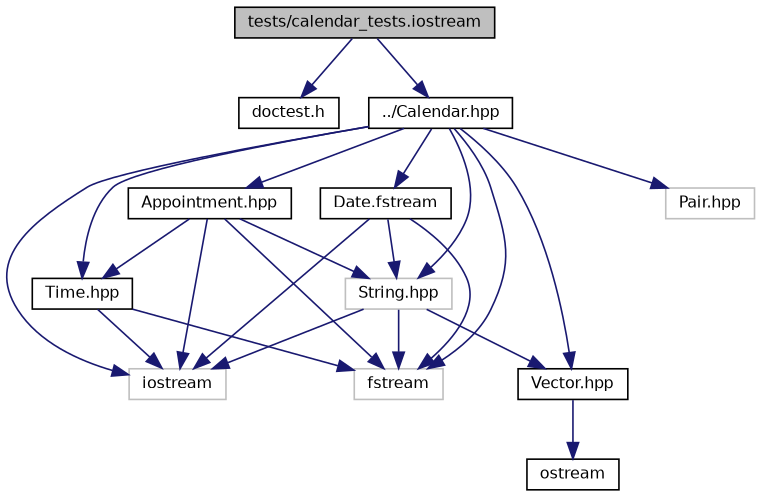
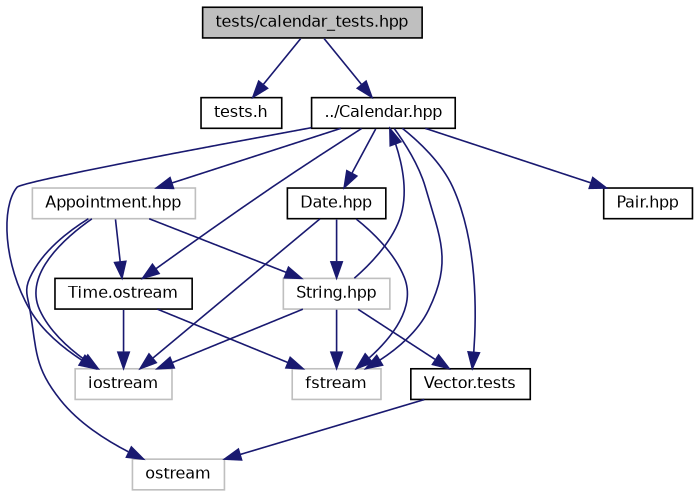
node "tests/calendar_tests.iostream": label "tests/calendar_tests.iostream" -> "tests/calendar_tests.hpp"
node "doctest.h": label "doctest.h" -> "tests.h"
edge "../Calendar.hpp" -> "String.hpp": reversed
node "Appointment.hpp": color black -> grey75
node "Date.fstream": label "Date.fstream" -> "Date.hpp"
node "Pair.hpp": color grey75 -> black
edge "Appointment.hpp" -> "fstream": now "Appointment.hpp" -> "ostream"
node "Time.hpp": label "Time.hpp" -> "Time.ostream"
node "Vector.hpp": label "Vector.hpp" -> "Vector.tests"
node "ostream": color black -> grey75
